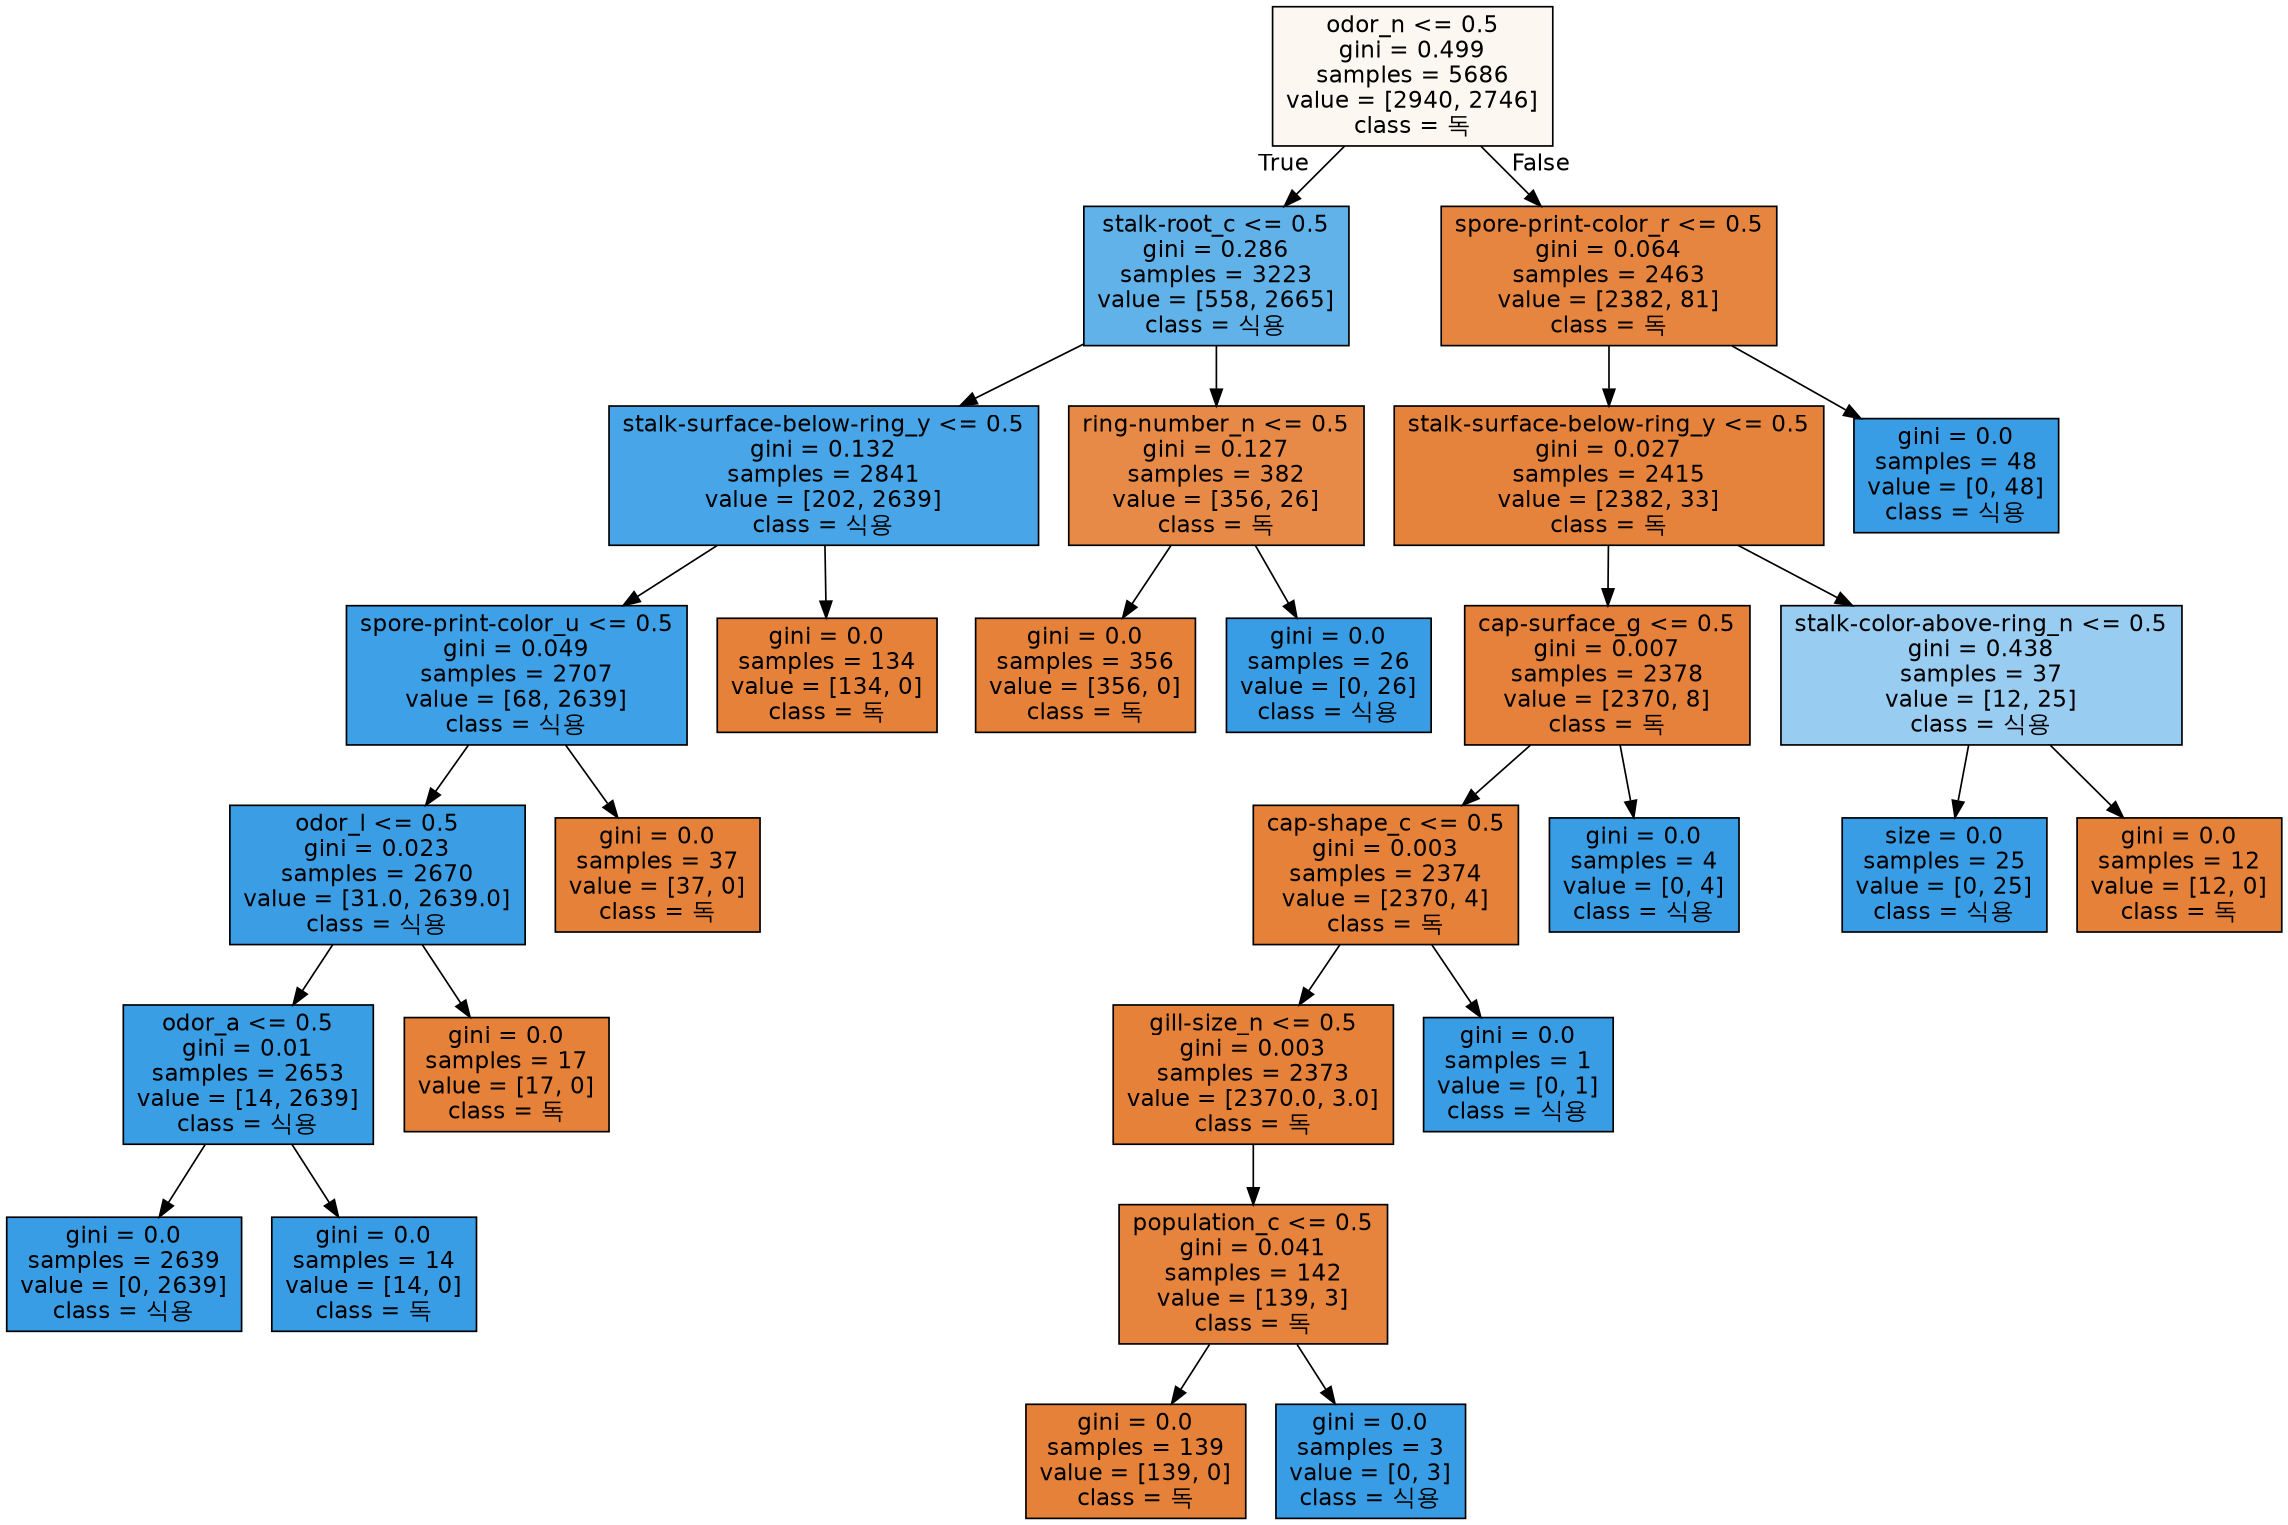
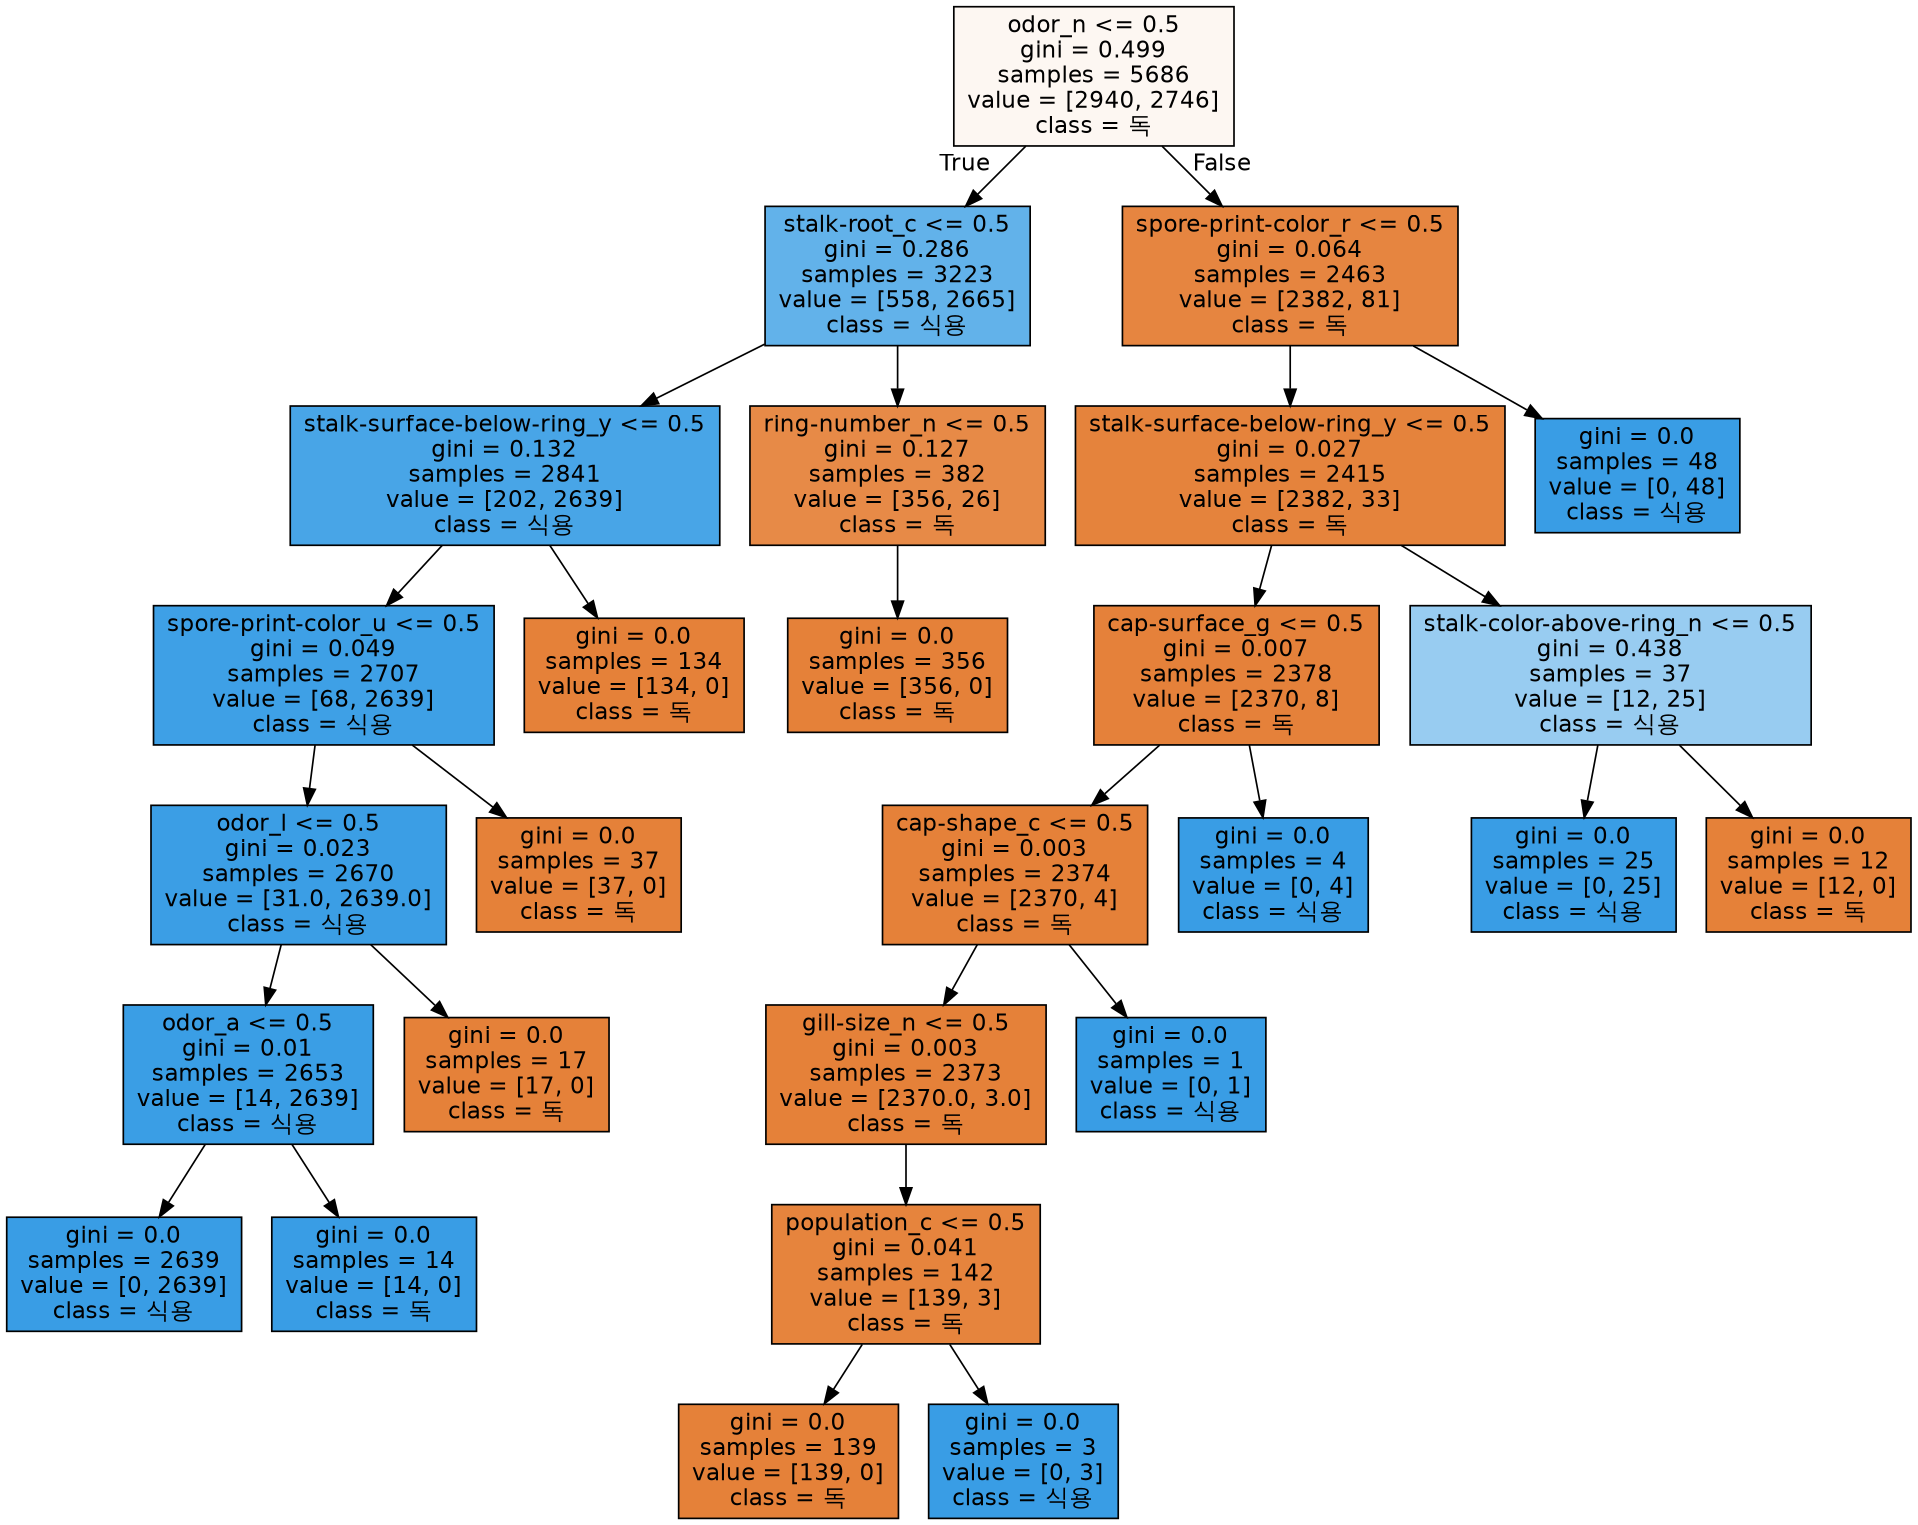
node "gini = 0.0 samples = 26 value = [0, 26] class = 식용": removed
node "size = 0.0 samples = 25 value = [0, 25] class = 식용": label "size = 0.0 samples = 25 value = [0, 25] class = 식용" -> "gini = 0.0 samples = 25 value = [0, 25] class = 식용"
